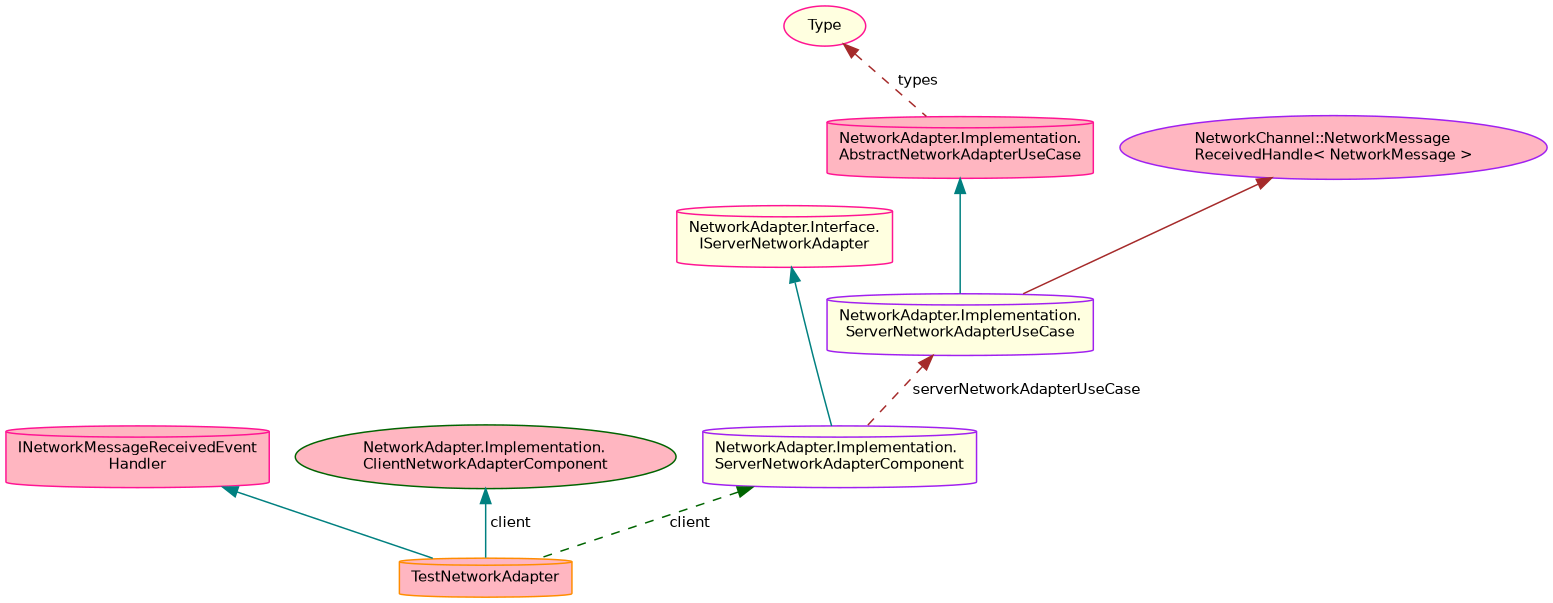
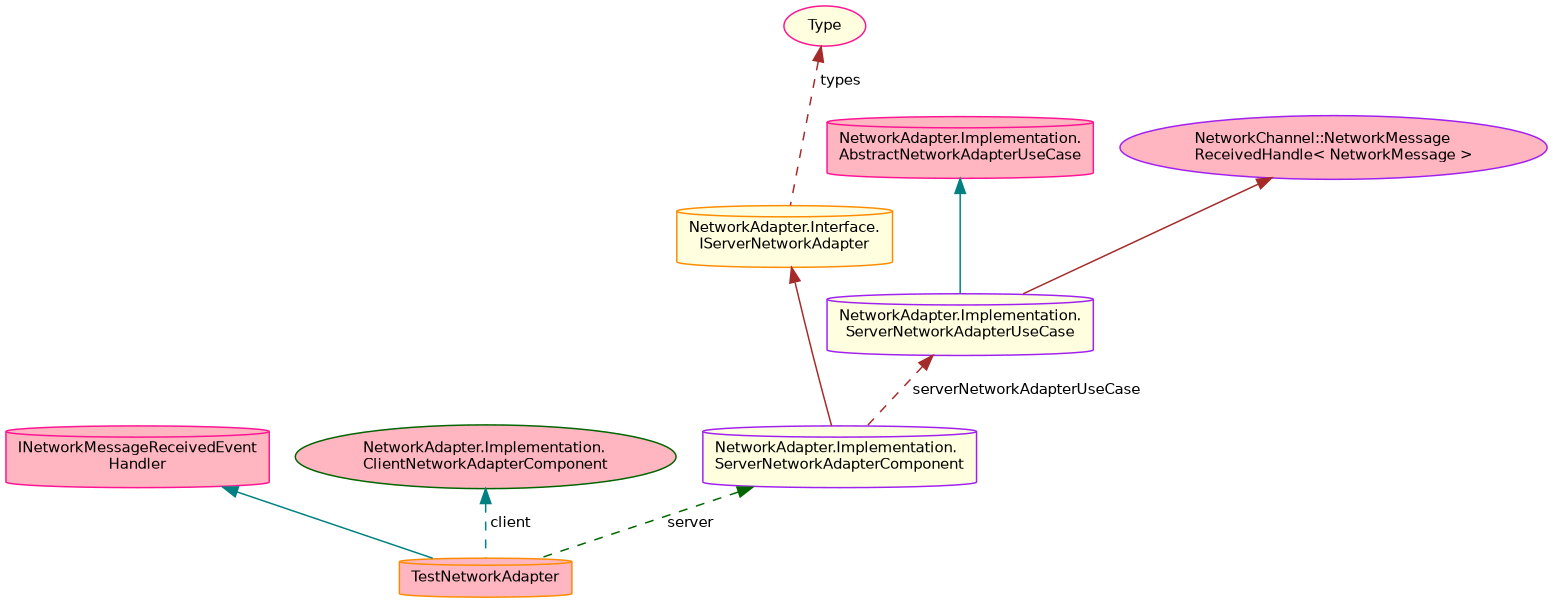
edge "NetworkAdapter.Implementation. AbstractNetworkAdapterUseCase" -> "Type": now "NetworkAdapter.Interface. IServerNetworkAdapter" -> "Type"
node "NetworkAdapter.Interface. IServerNetworkAdapter": color deeppink -> darkorange
edge "NetworkAdapter.Implementation. ServerNetworkAdapterComponent" -> "NetworkAdapter.Interface. IServerNetworkAdapter": color teal -> brown
edge "TestNetworkAdapter" -> "NetworkAdapter.Implementation. ServerNetworkAdapterComponent": label " client" -> " server"
edge "TestNetworkAdapter" -> "NetworkAdapter.Implementation. ClientNetworkAdapterComponent": style solid -> dashed
